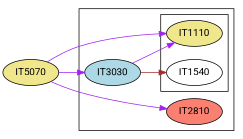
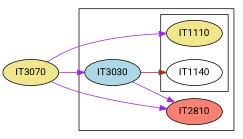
edge "IT3030" -> "IT1110": now "IT3030" -> "IT2810"
node "IT5070": label "IT5070" -> "IT3070"
node "IT1540": label "IT1540" -> "IT1140"
